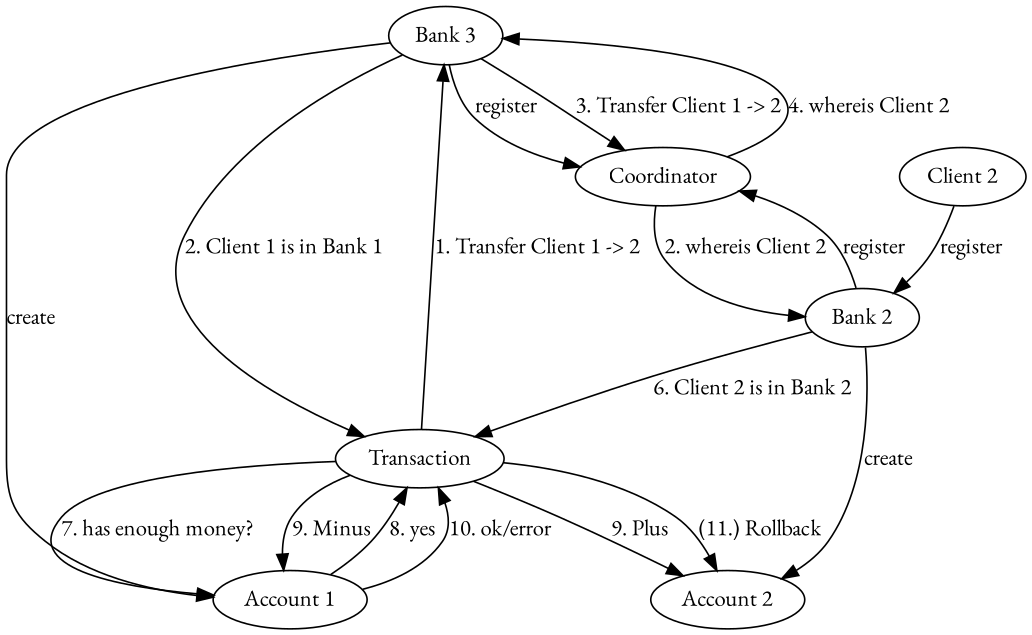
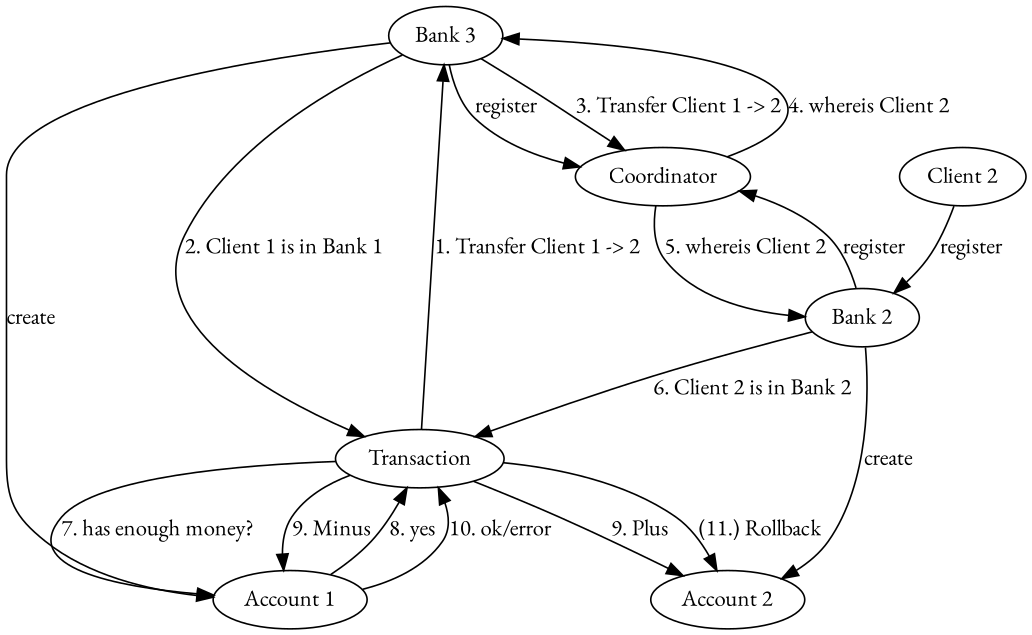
edge "Coordinator" -> "Bank 2": label "2. whereis Client 2" -> "5. whereis Client 2"
